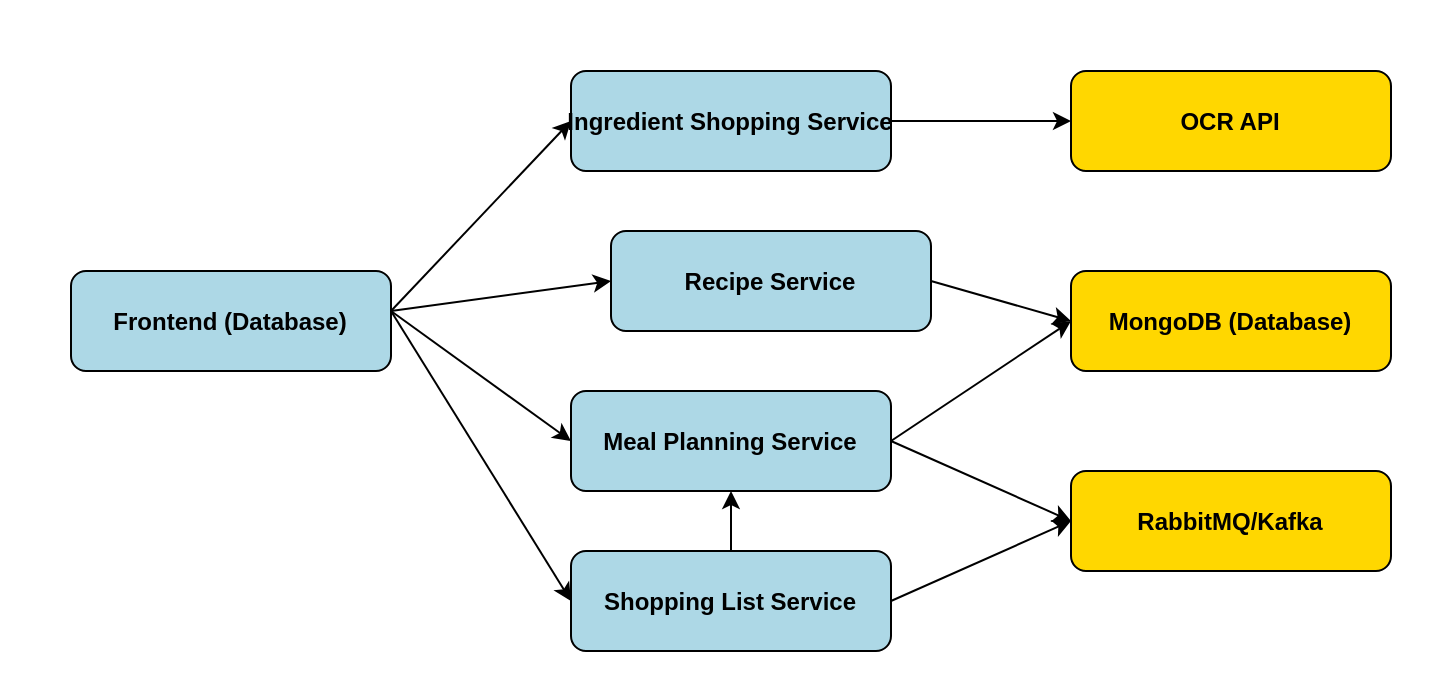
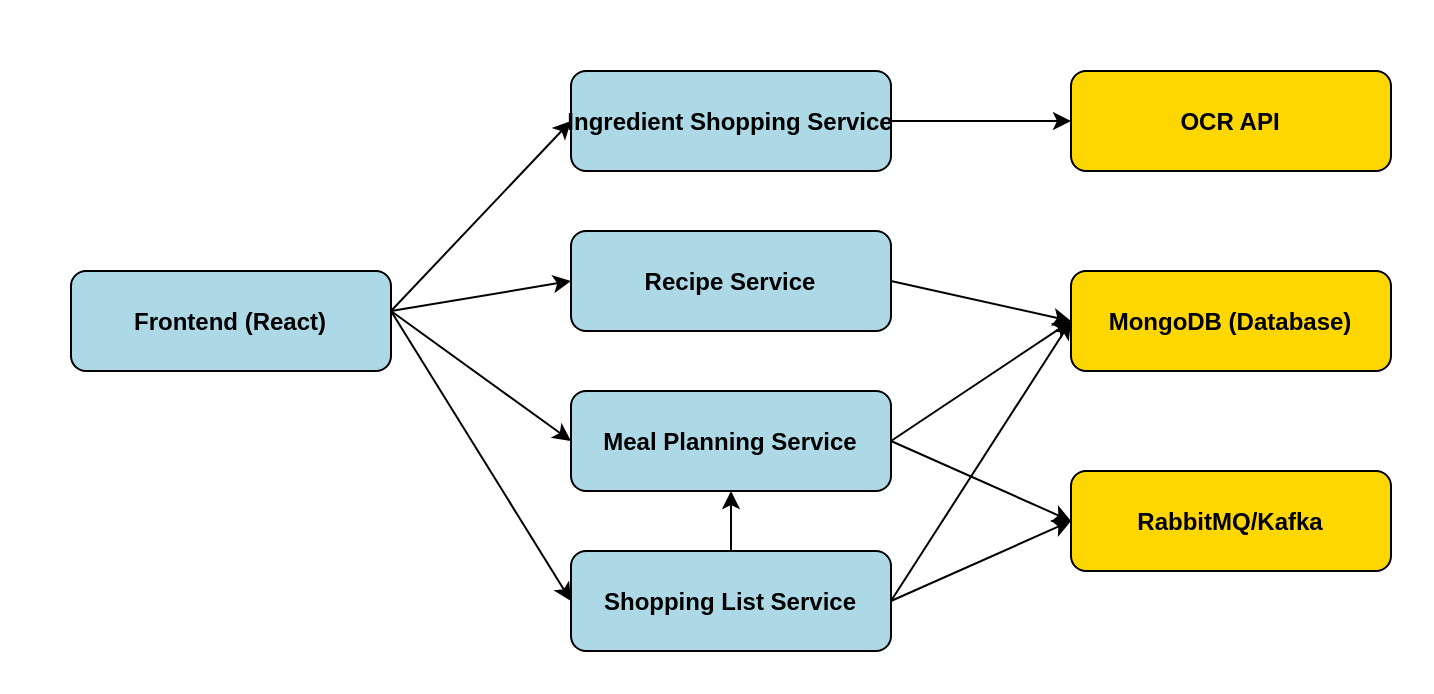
node "Recipe Service": moved (771, 281) -> (731, 281)
node "Frontend (Database)": label "Frontend (Database)" -> "Frontend (React)"
edge "Shopping List Service" -> "MongoDB (Database)": added
